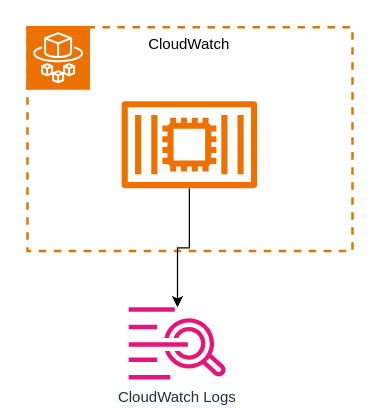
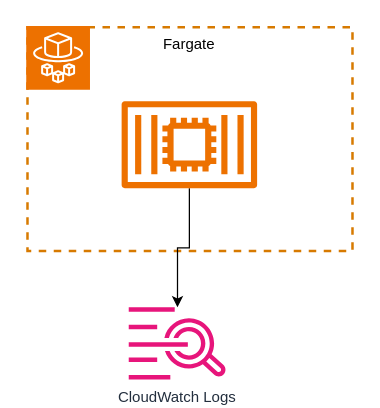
node "CloudWatch": label "CloudWatch" -> "Fargate"
